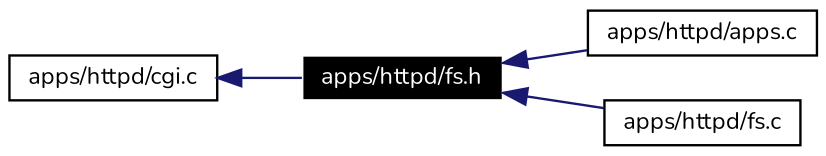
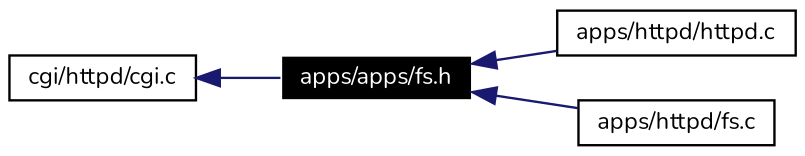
node "apps/httpd/apps.c": label "apps/httpd/apps.c" -> "apps/httpd/httpd.c"
node "apps/httpd/cgi.c": label "apps/httpd/cgi.c" -> "cgi/httpd/cgi.c"
node "apps/httpd/fs.h": label "apps/httpd/fs.h" -> "apps/apps/fs.h"
